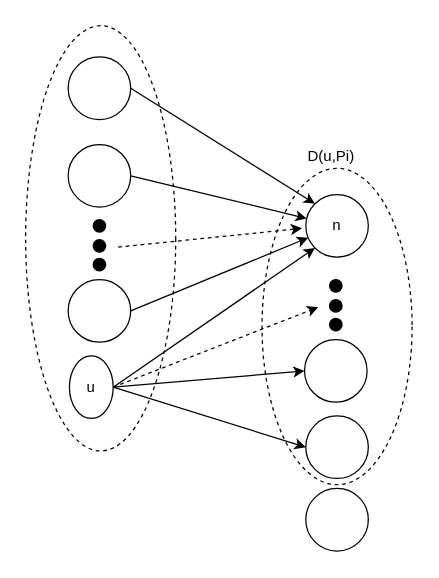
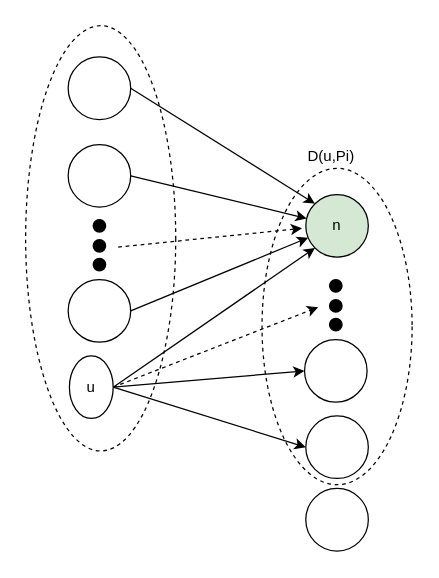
node "n": fillcolor #ffffff -> #d5e8d4
